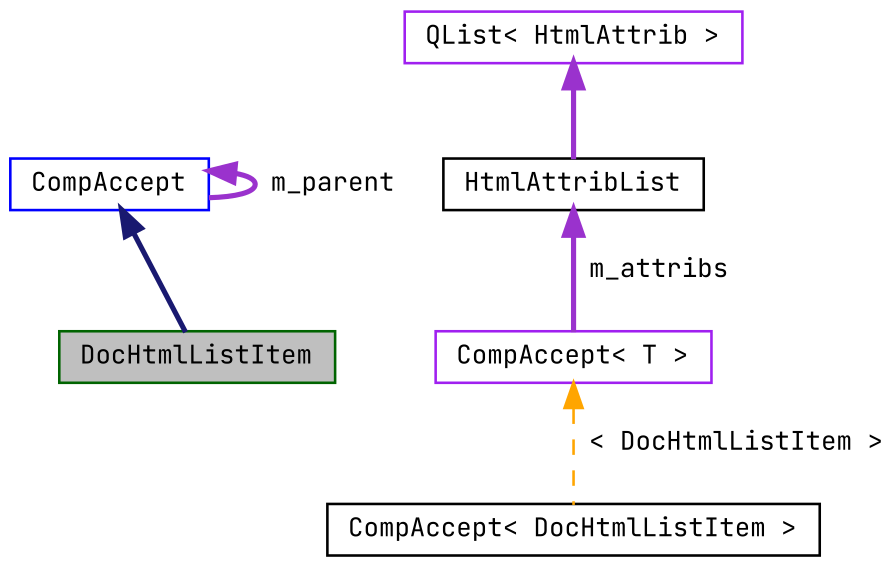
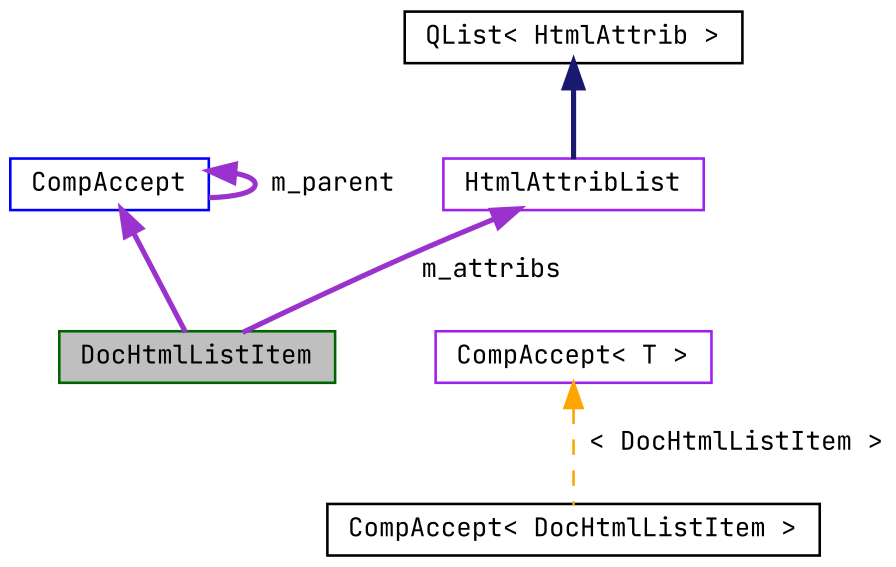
node "QList< HtmlAttrib >": color purple -> black
edge "HtmlAttribList" -> "QList< HtmlAttrib >": color darkorchid3 -> midnightblue
node "HtmlAttribList": color black -> purple
edge "DocHtmlListItem" -> "CompAccept": color midnightblue -> darkorchid3
edge "CompAccept< T >" -> "HtmlAttribList": now "DocHtmlListItem" -> "HtmlAttribList"
